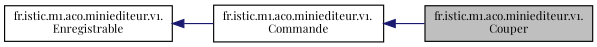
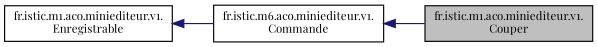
node "fr.istic.m1.aco.miniediteur.v1. Commande": label "fr.istic.m1.aco.miniediteur.v1. Commande" -> "fr.istic.m6.aco.miniediteur.v1. Commande"
